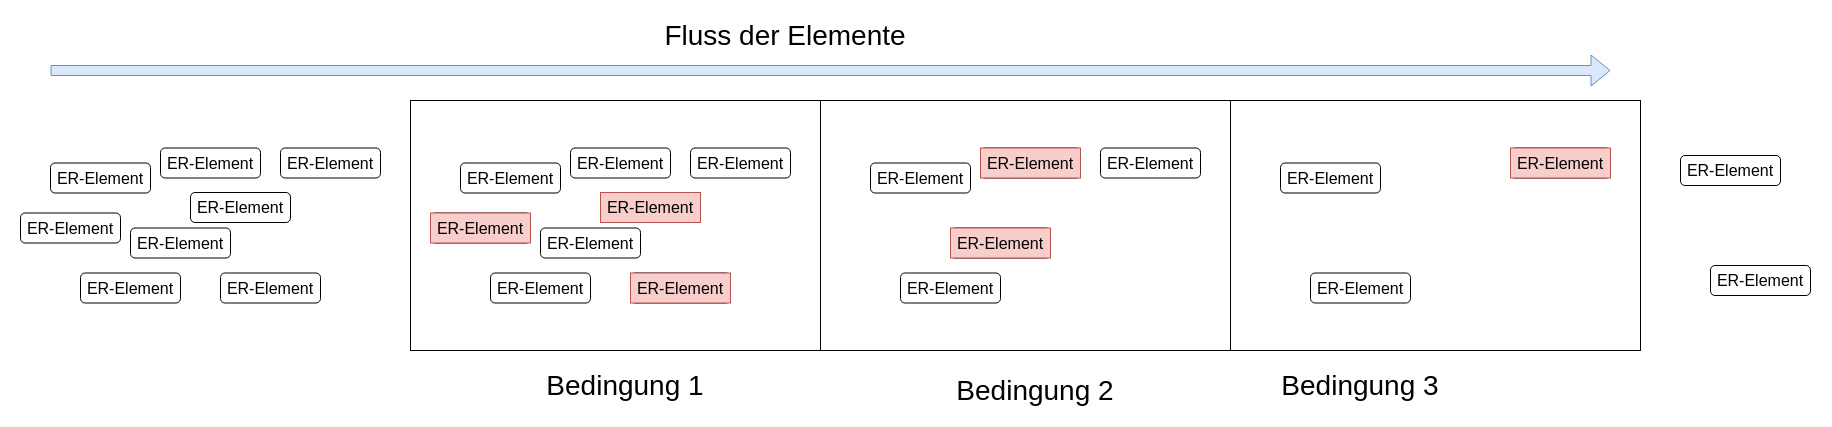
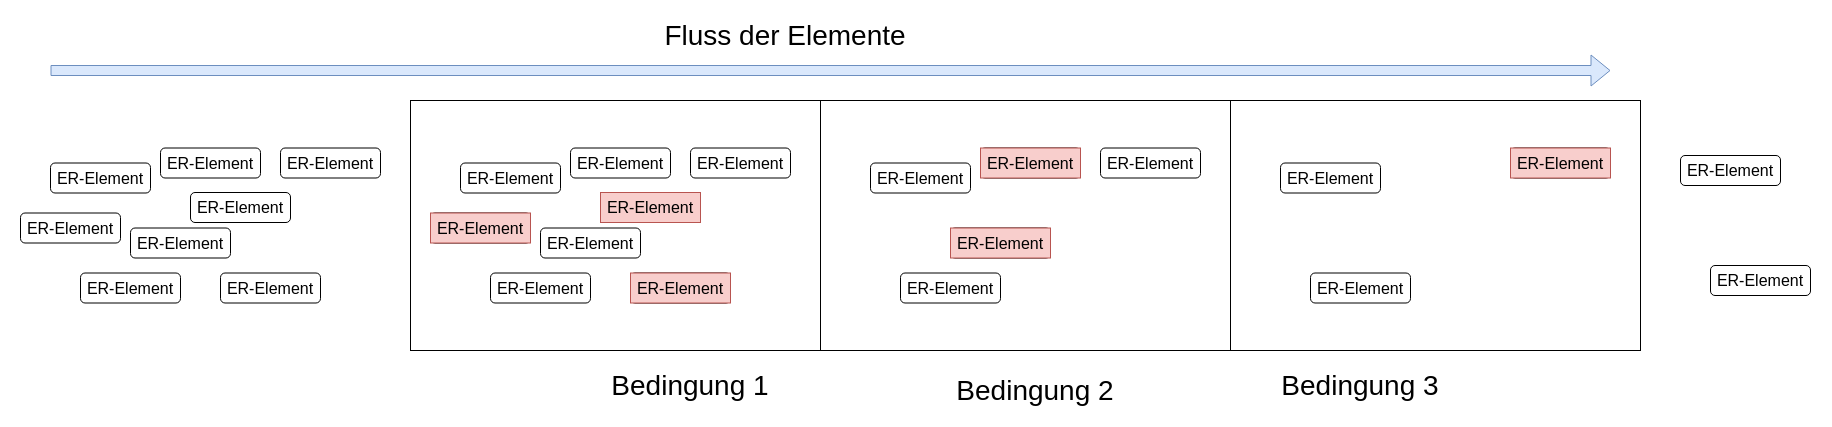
node "Bedingung 1": moved (626, 386) -> (691, 386)
